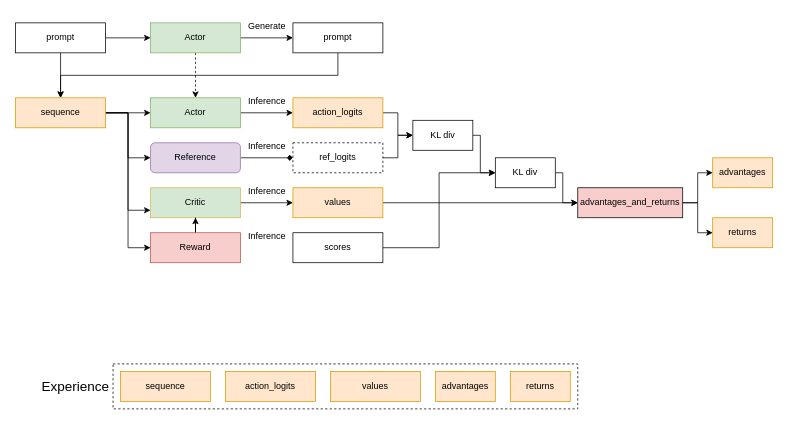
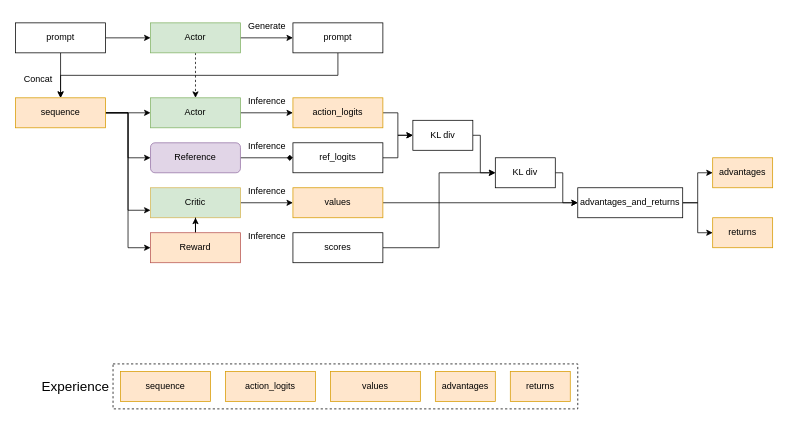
node "Concat": added
node "ref_logits": style dashed -> solid
node "advantages_and_returns": fillcolor #f8cecc -> #ffffff
node "Reward": fillcolor #f8cecc -> #ffe6cc
